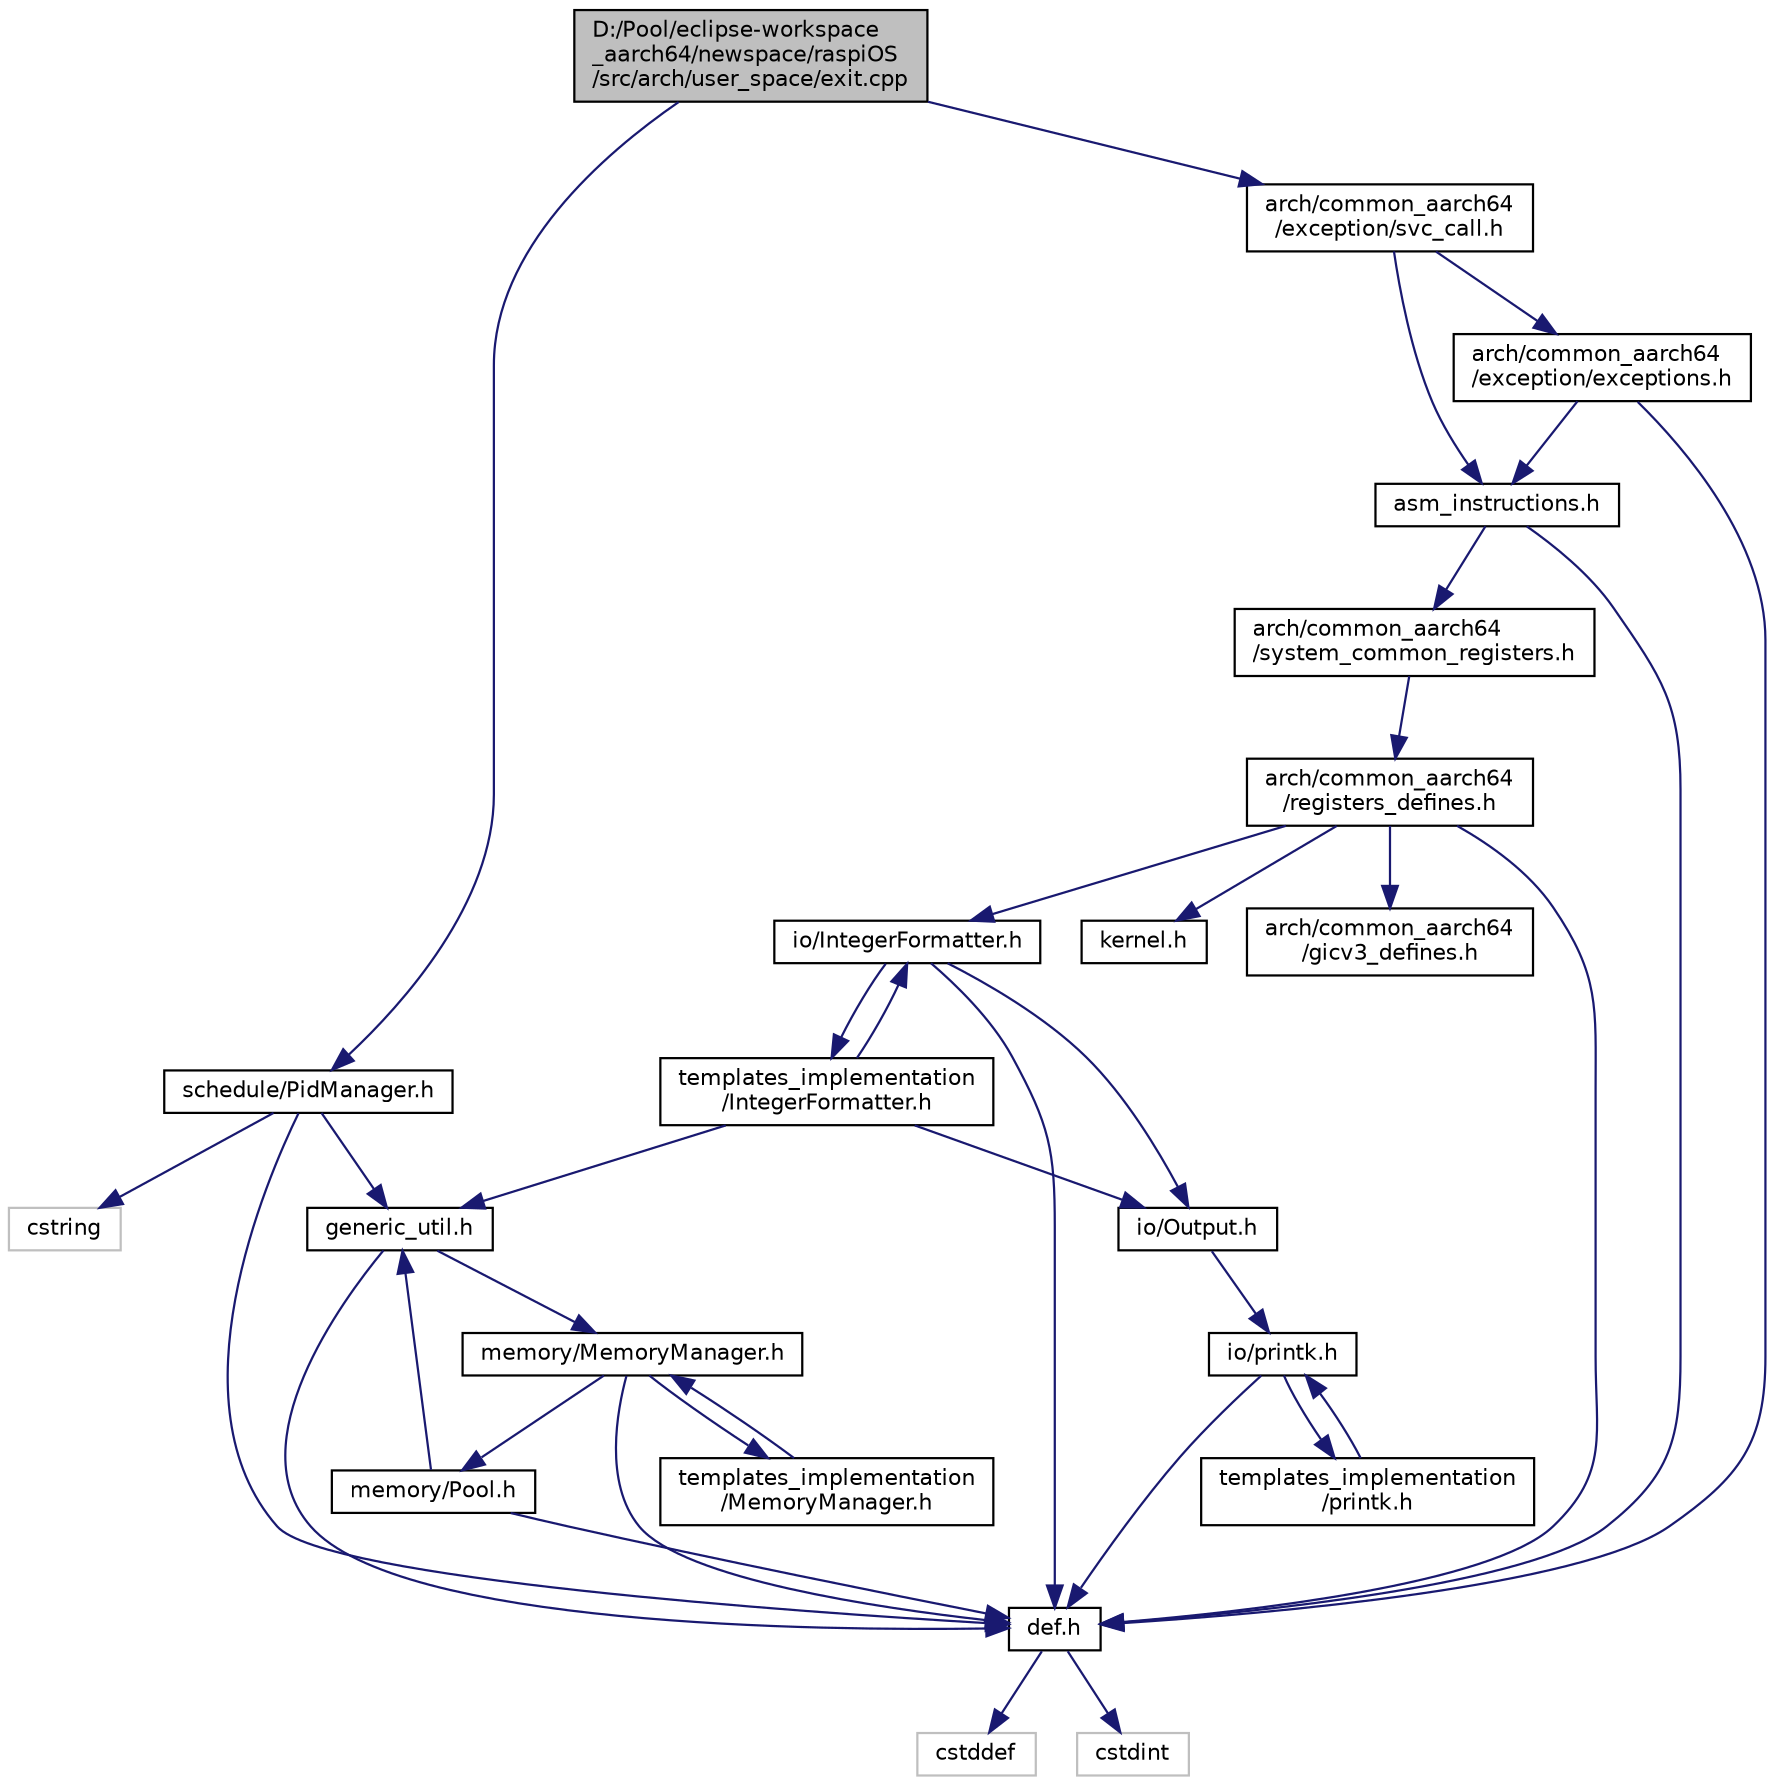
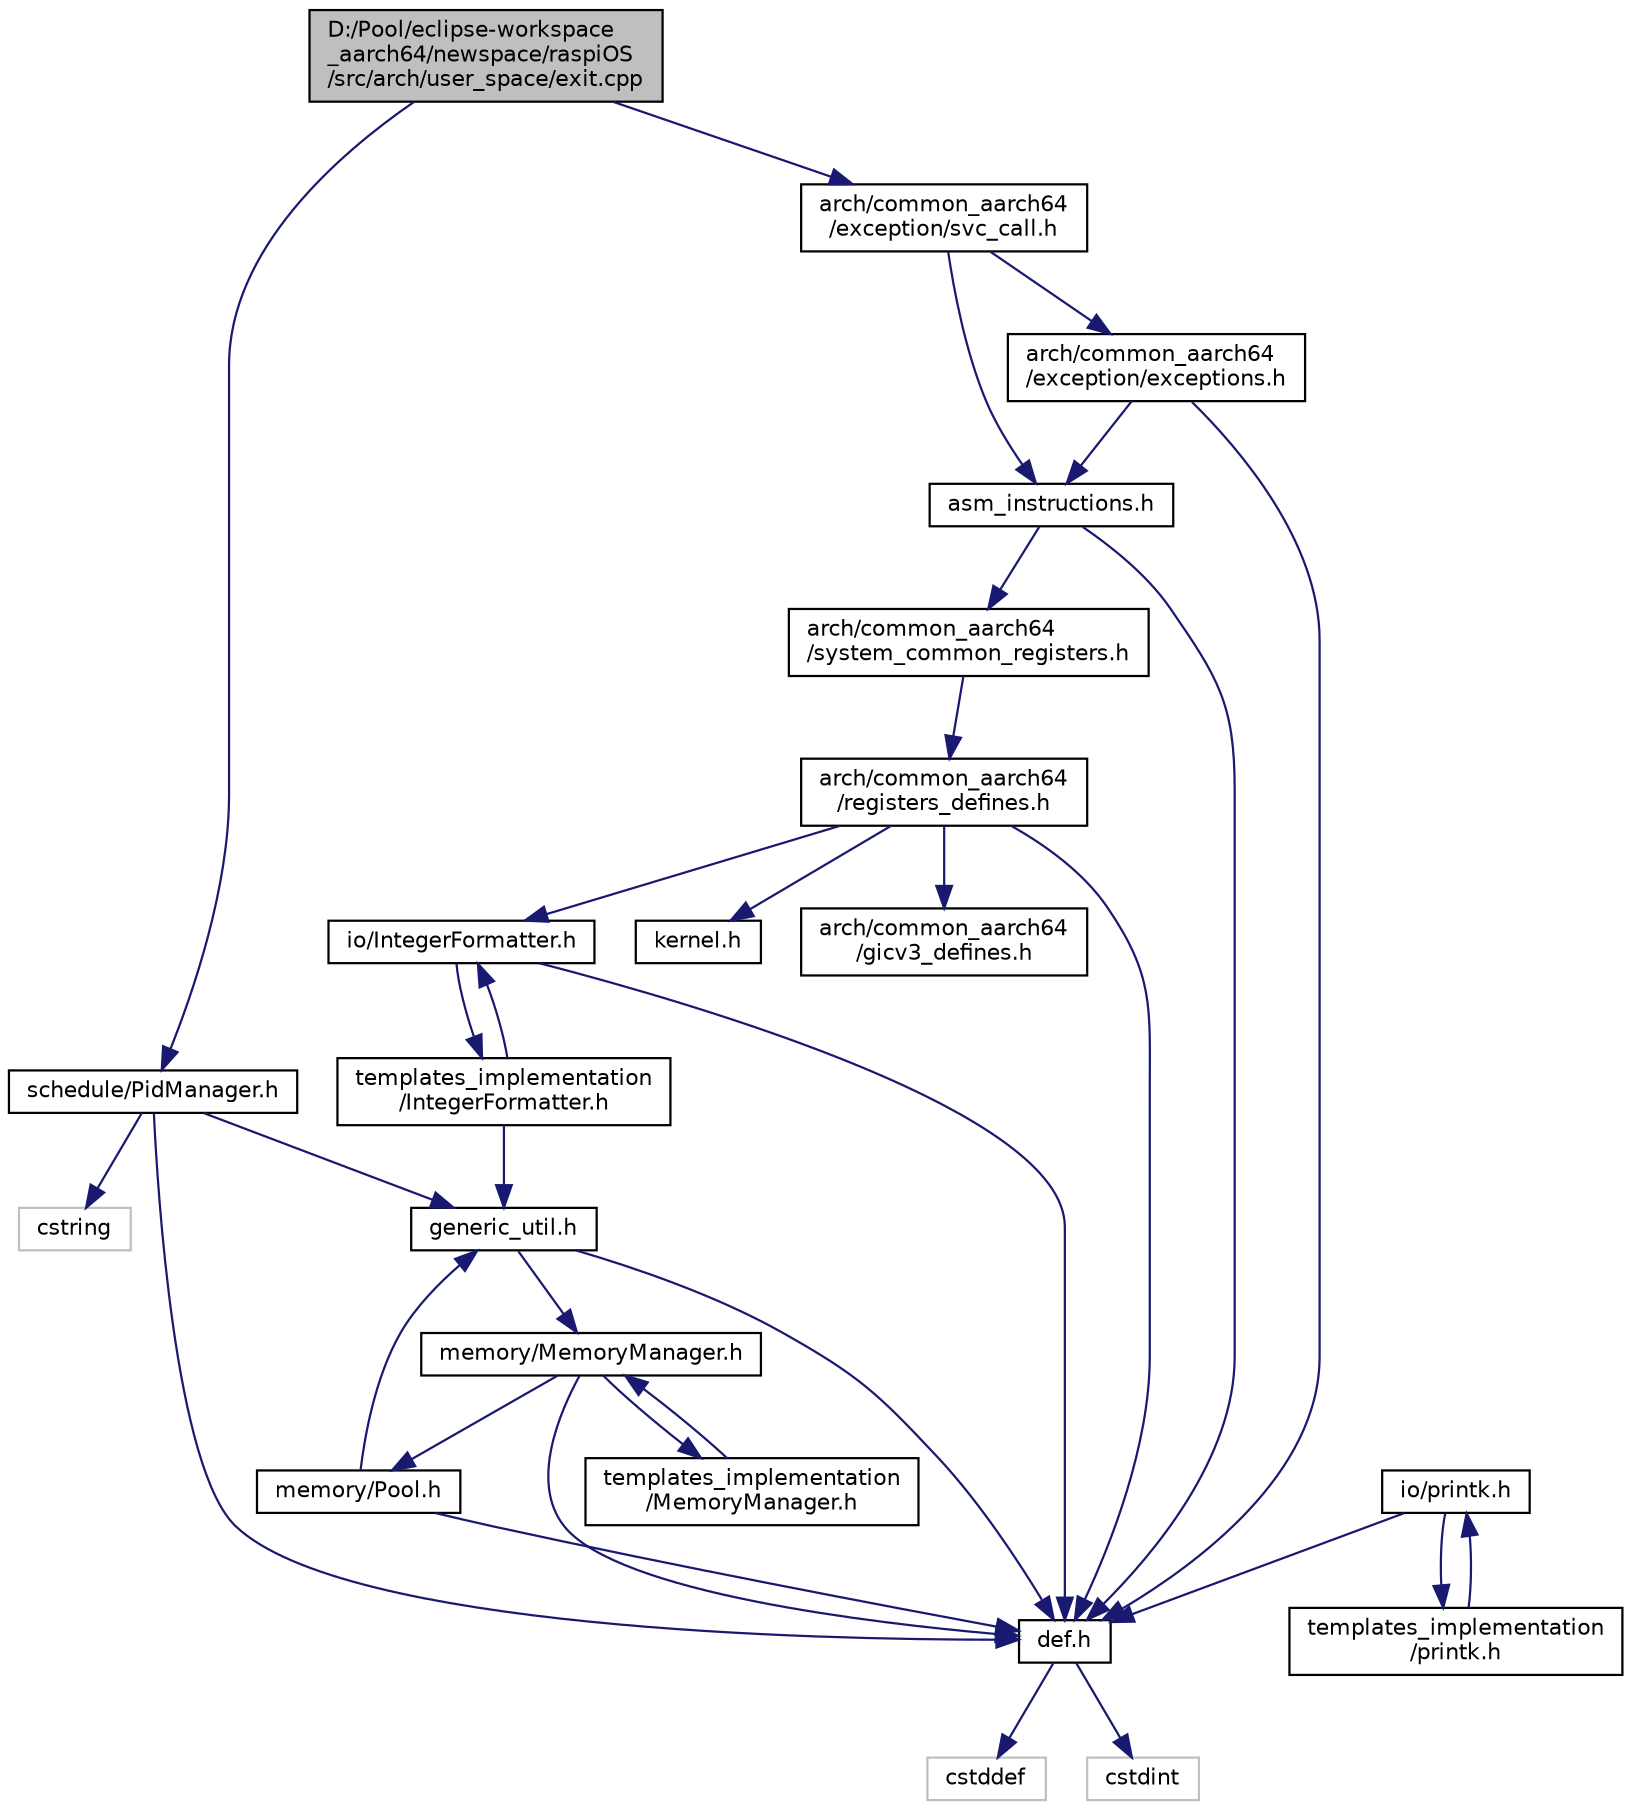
node "io/Output.h": removed
